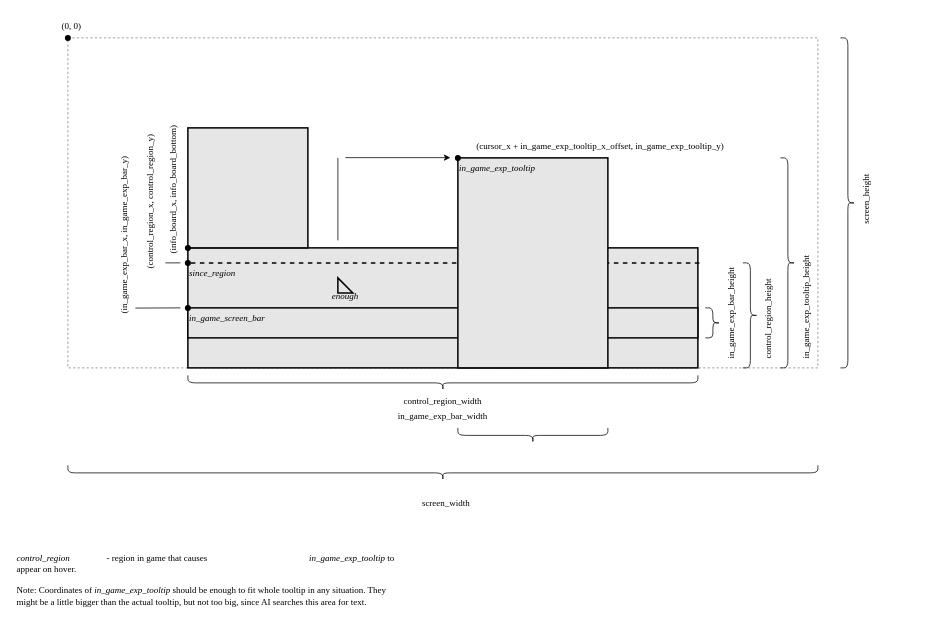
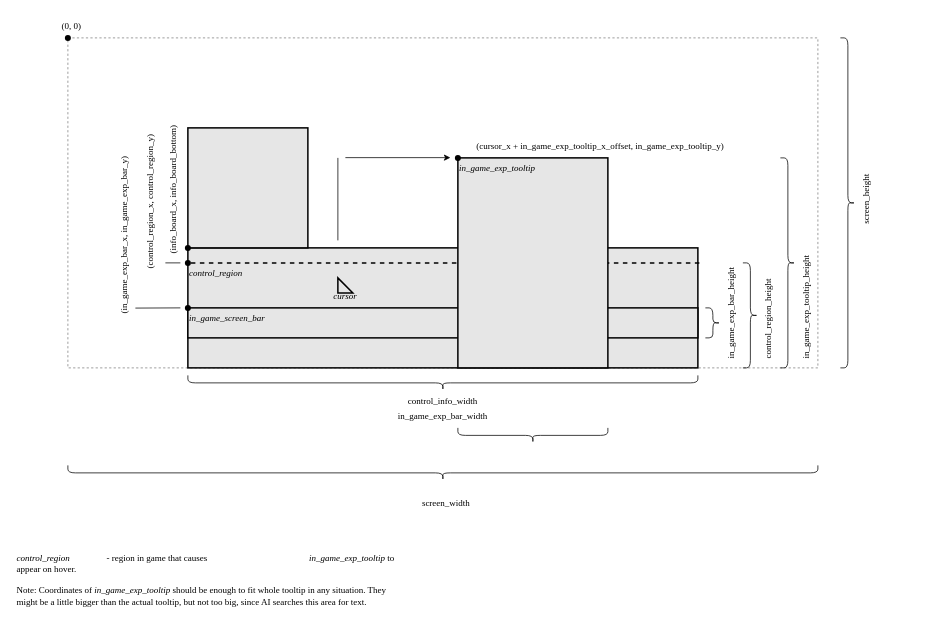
node "since_region": label "since_region" -> "control_region"
node "enough": label "enough" -> "cursor"
node "control_region_width": label "control_region_width" -> "control_info_width"
